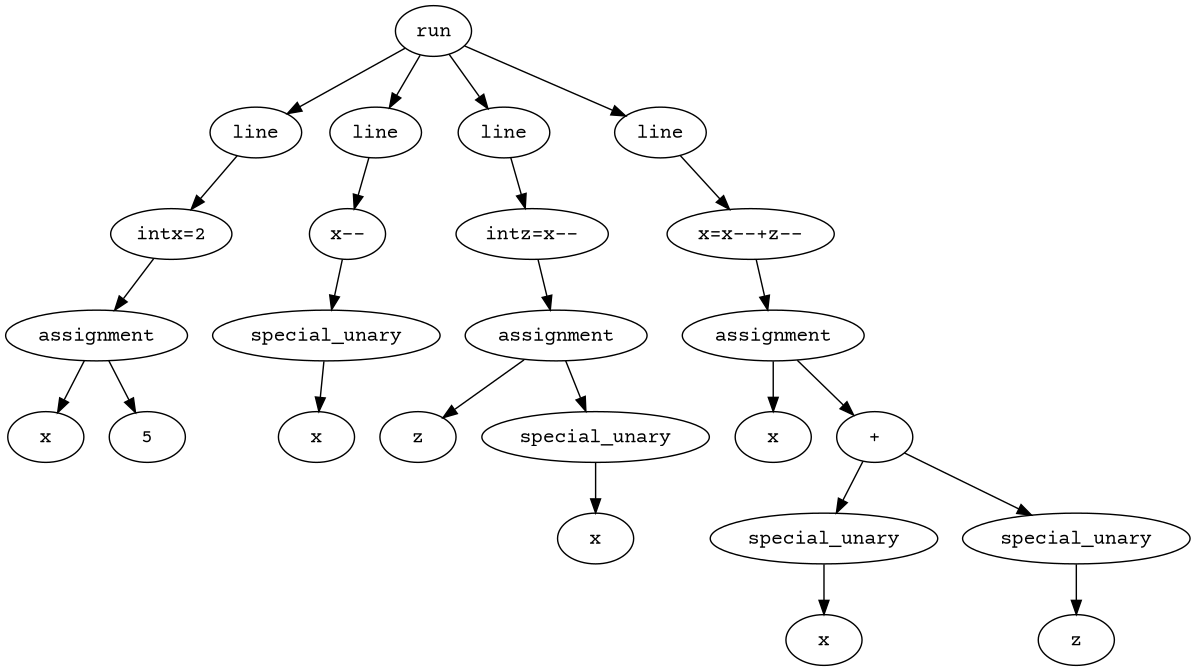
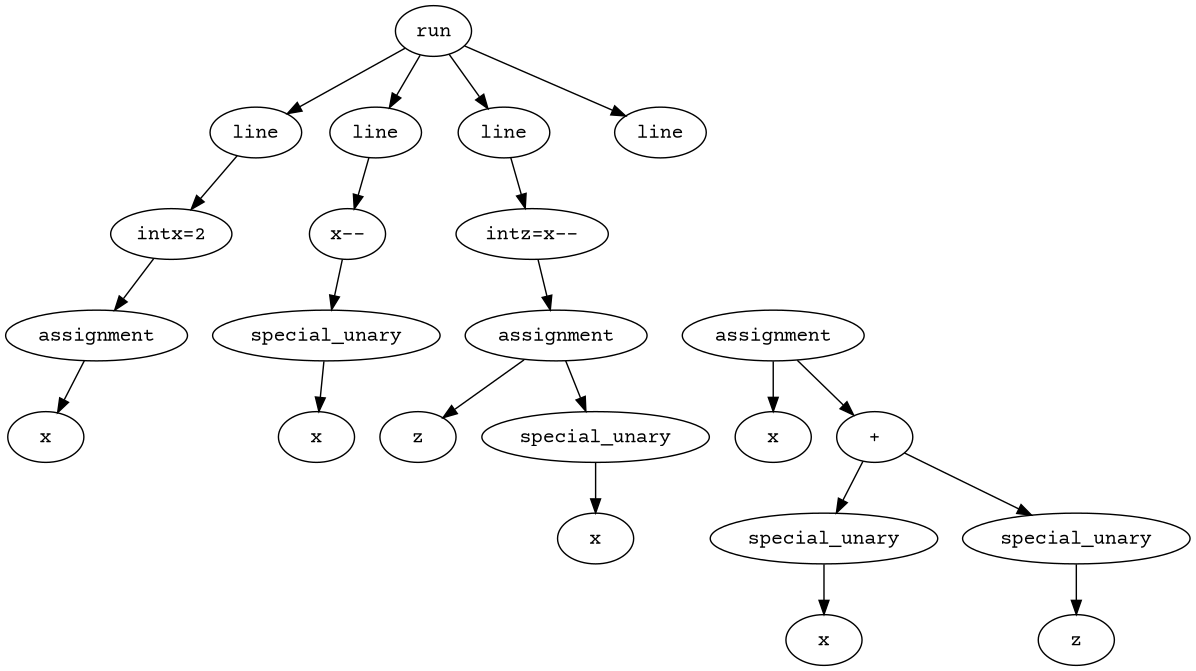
node "x=x--+z--": removed
node "5": removed
